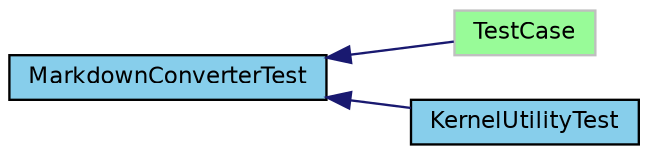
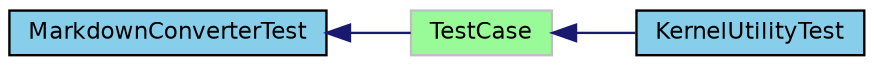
edge "KernelUtilityTest" -> "MarkdownConverterTest": now "KernelUtilityTest" -> "TestCase"
